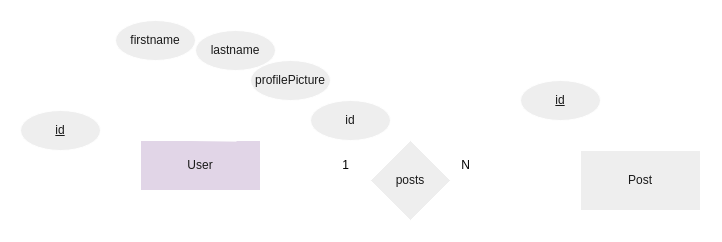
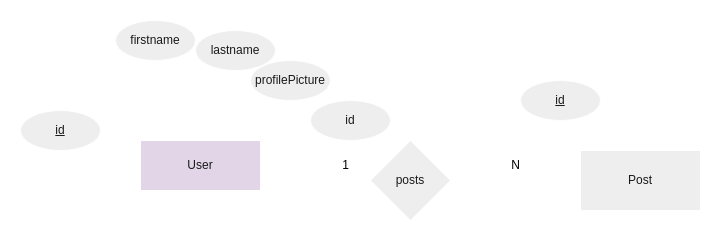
edge "firstname" -- "User": removed
node "N": moved (466, 166) -> (516, 166)
